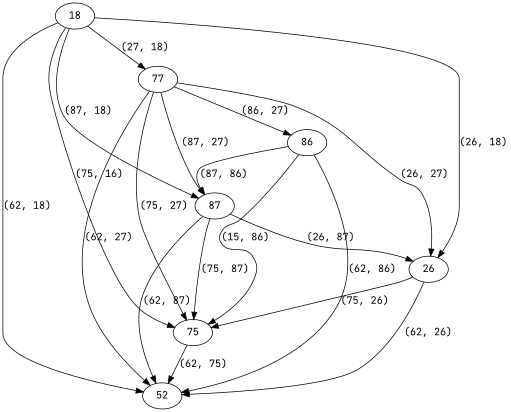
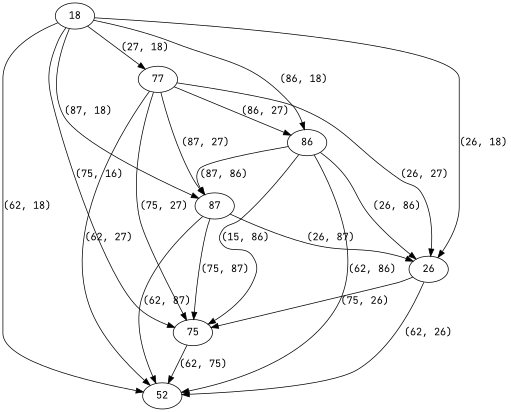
edge "18" -> "86": added, label "(86, 18)"
edge "86" -> "26": added, label "(26, 86)"
